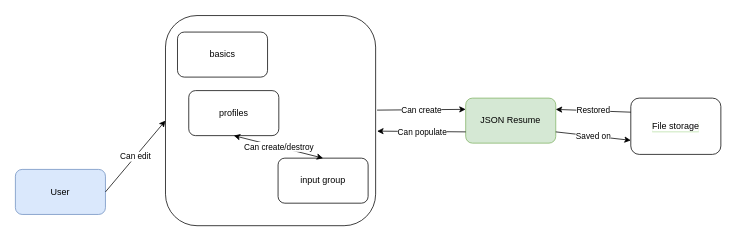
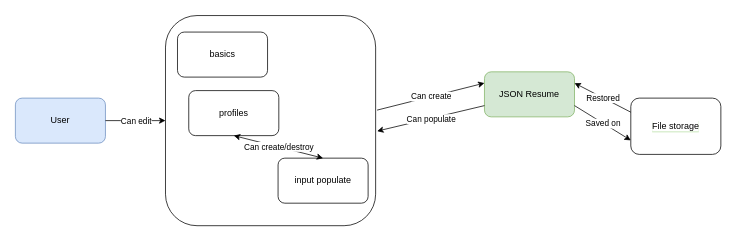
node "JSON Resume": moved (510, 120) -> (529, 94)
node "input group": label "input group" -> "input populate"
node "User": moved (60, 192) -> (60, 120)
